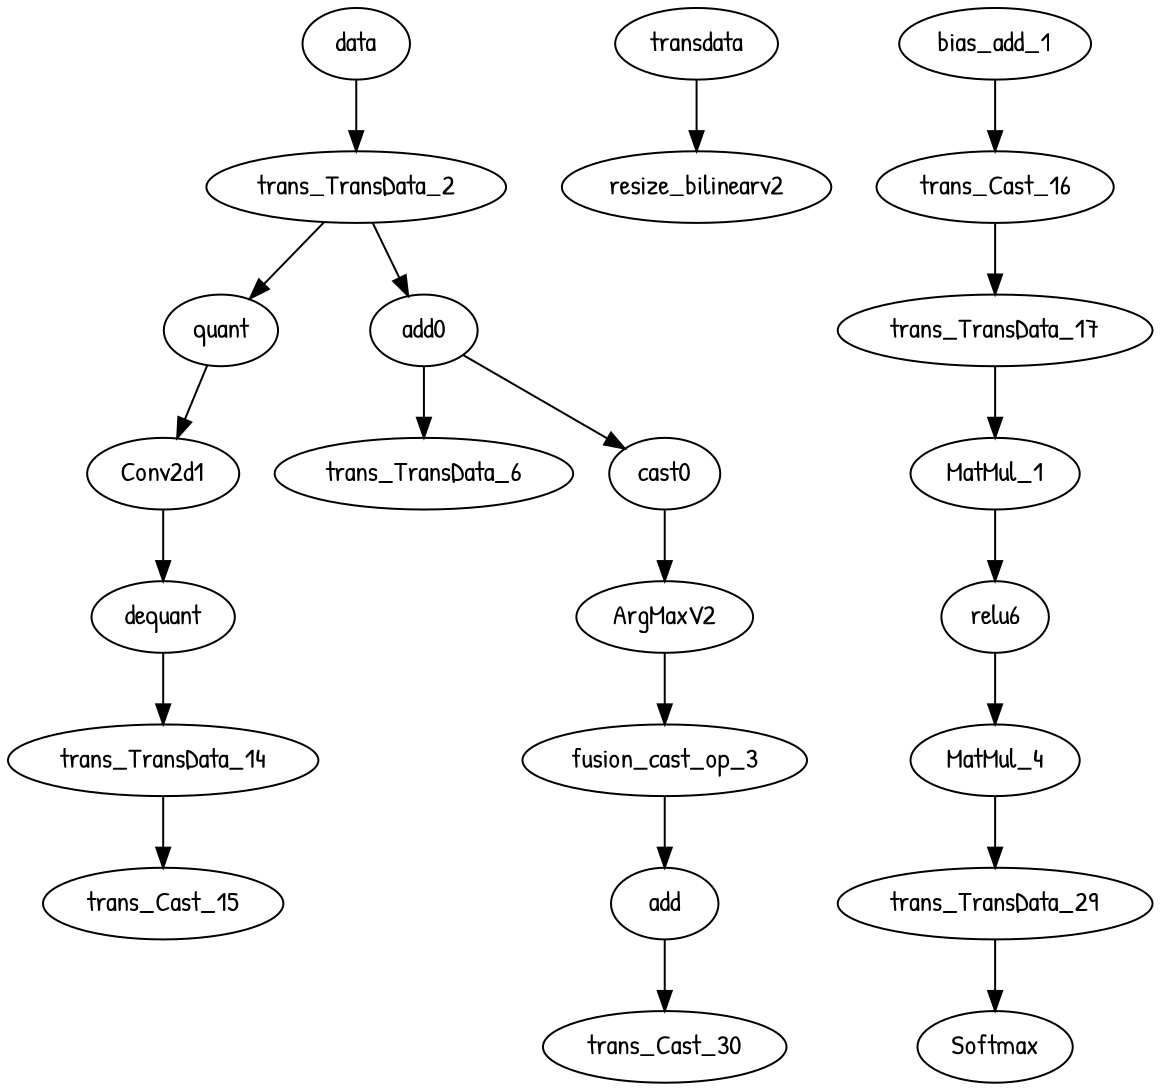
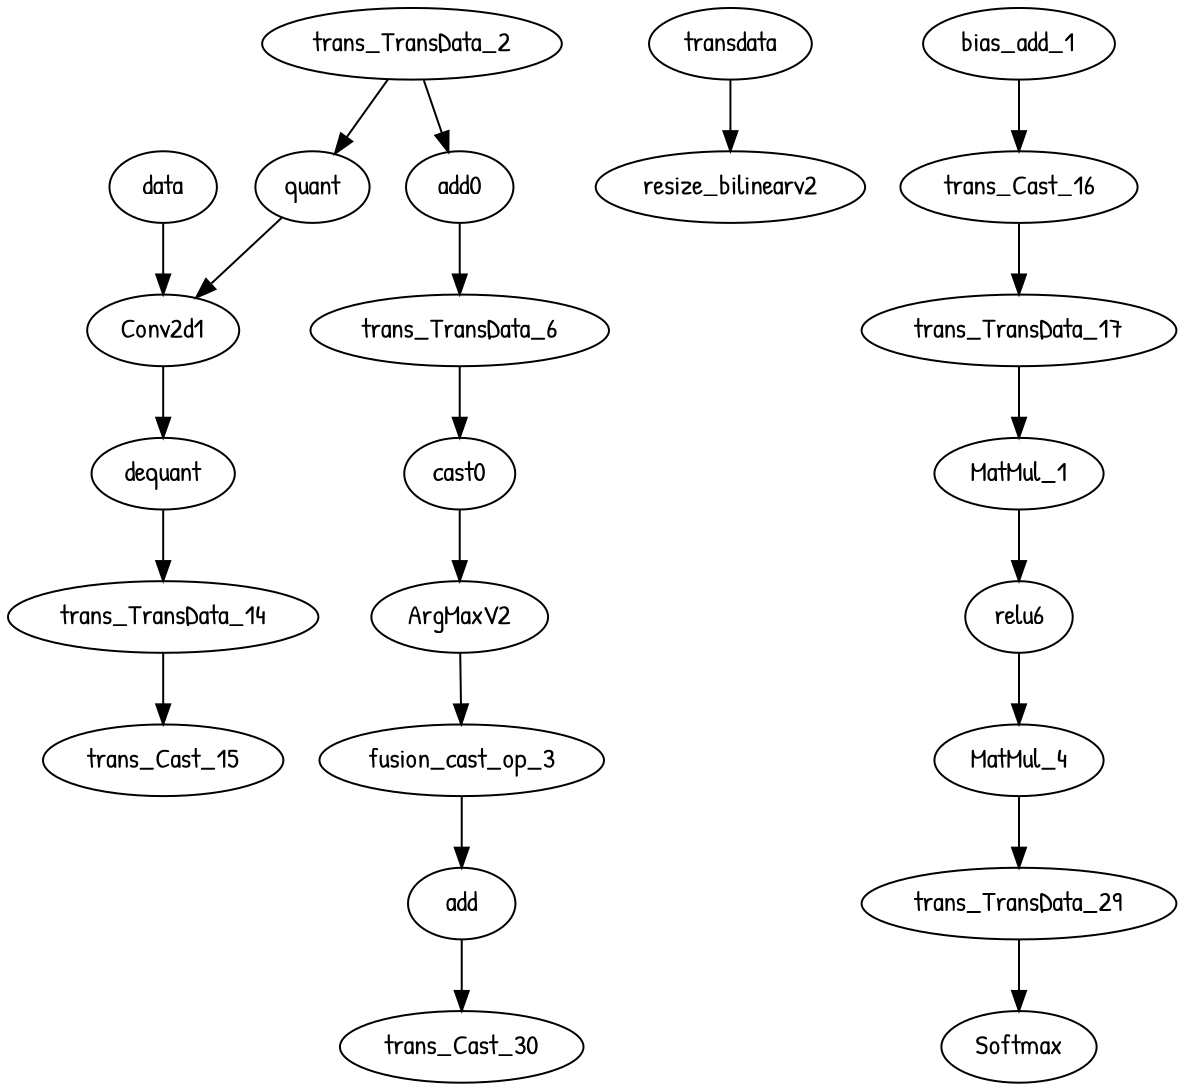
edge "data" -> "trans_TransData_2": now "data" -> "Conv2d1"
edge "add0" -> "cast0": now "trans_TransData_6" -> "cast0"
